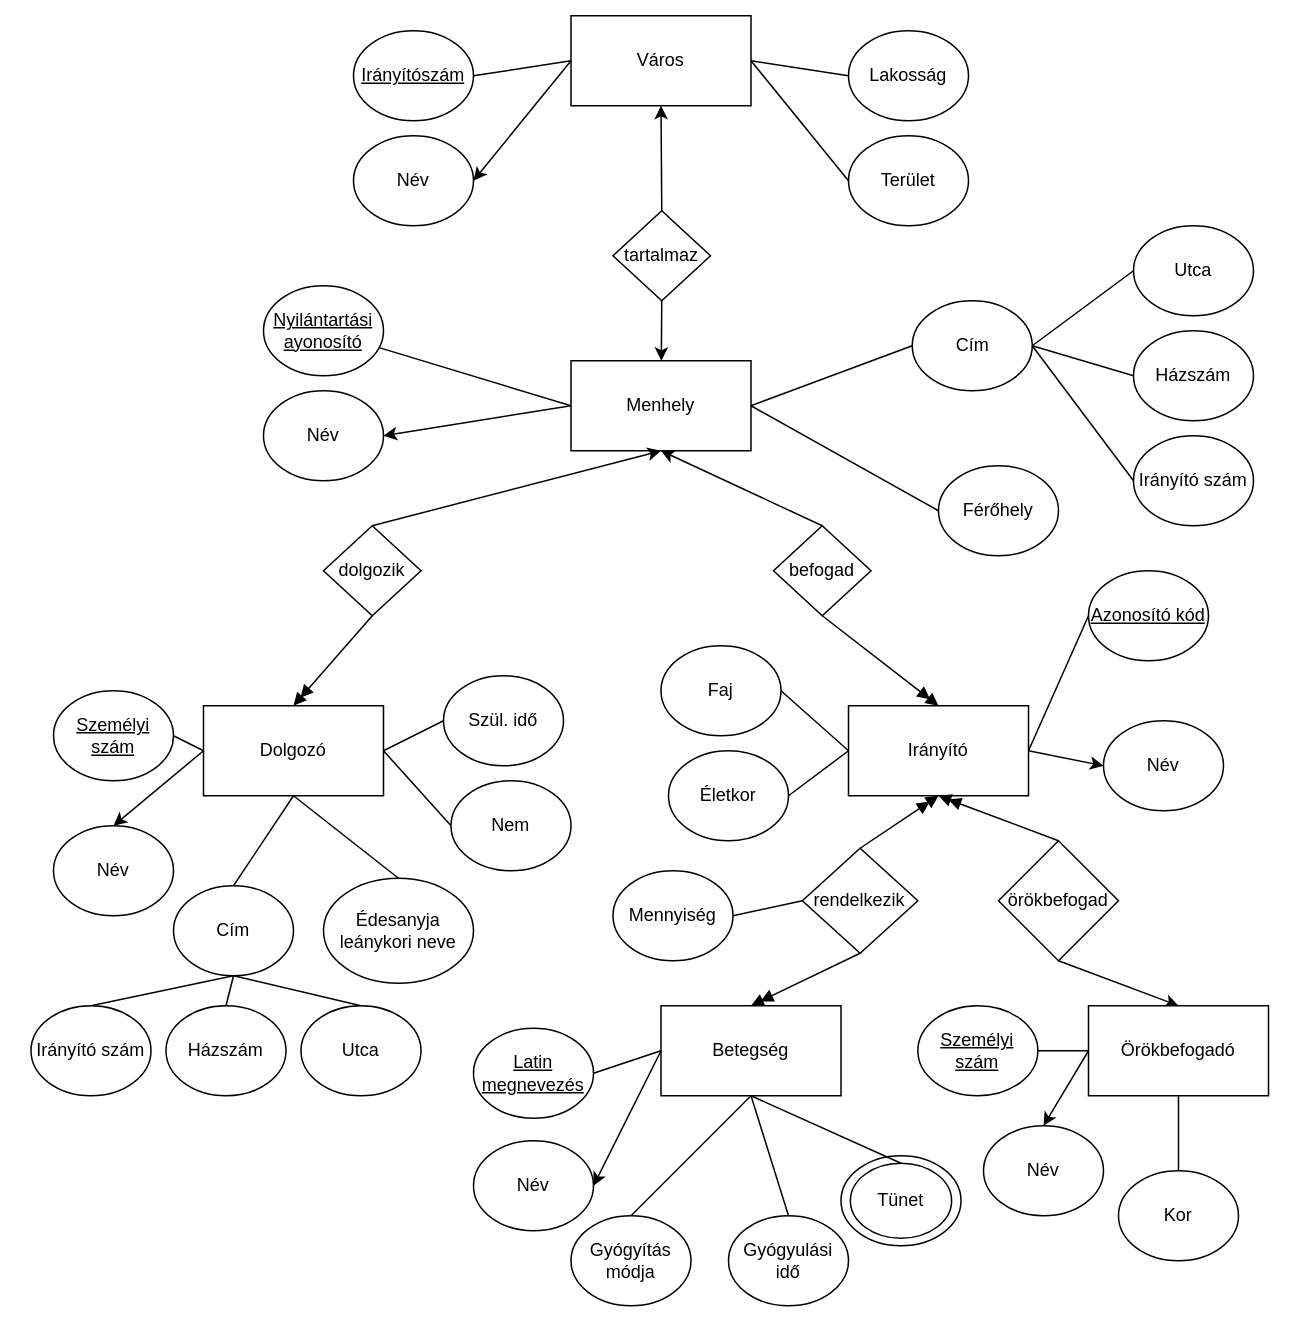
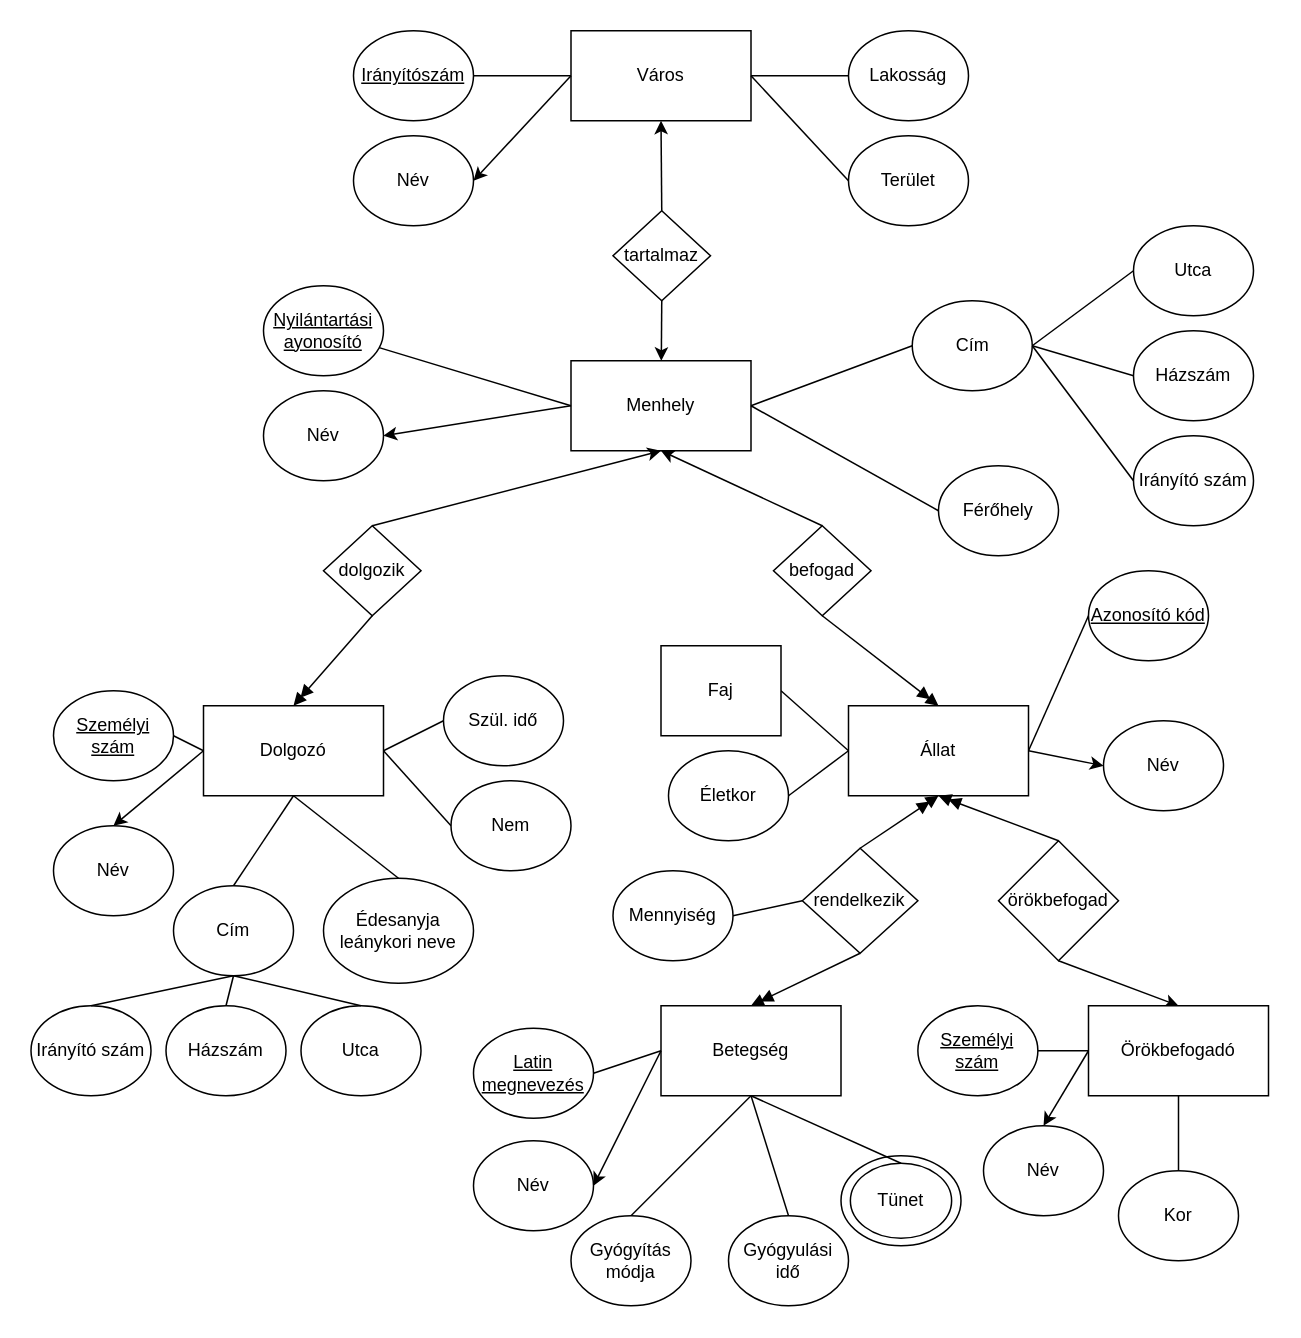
node "Város": moved (661, 61) -> (661, 76)
node "Faj": shape ellipse -> rectangle
node "Irányító": label "Irányító" -> "Állat"
